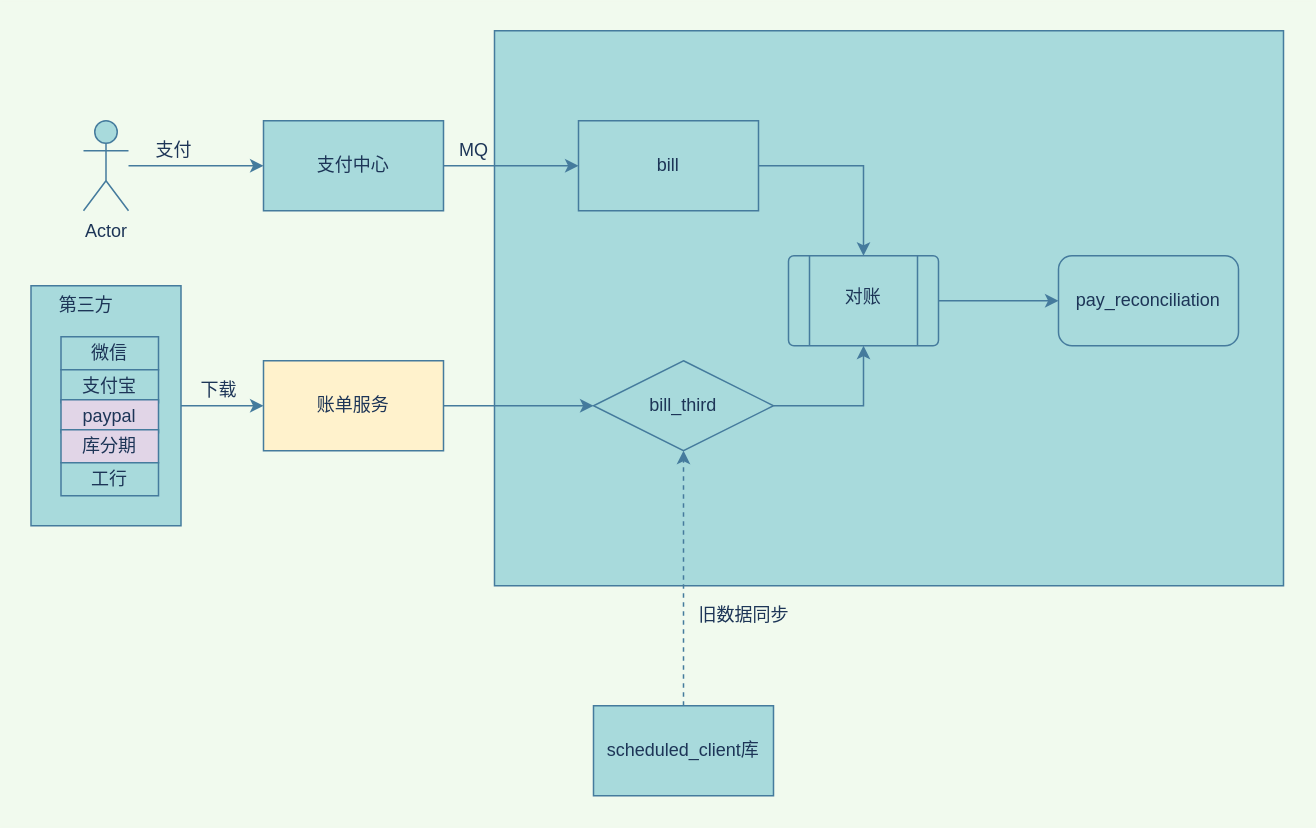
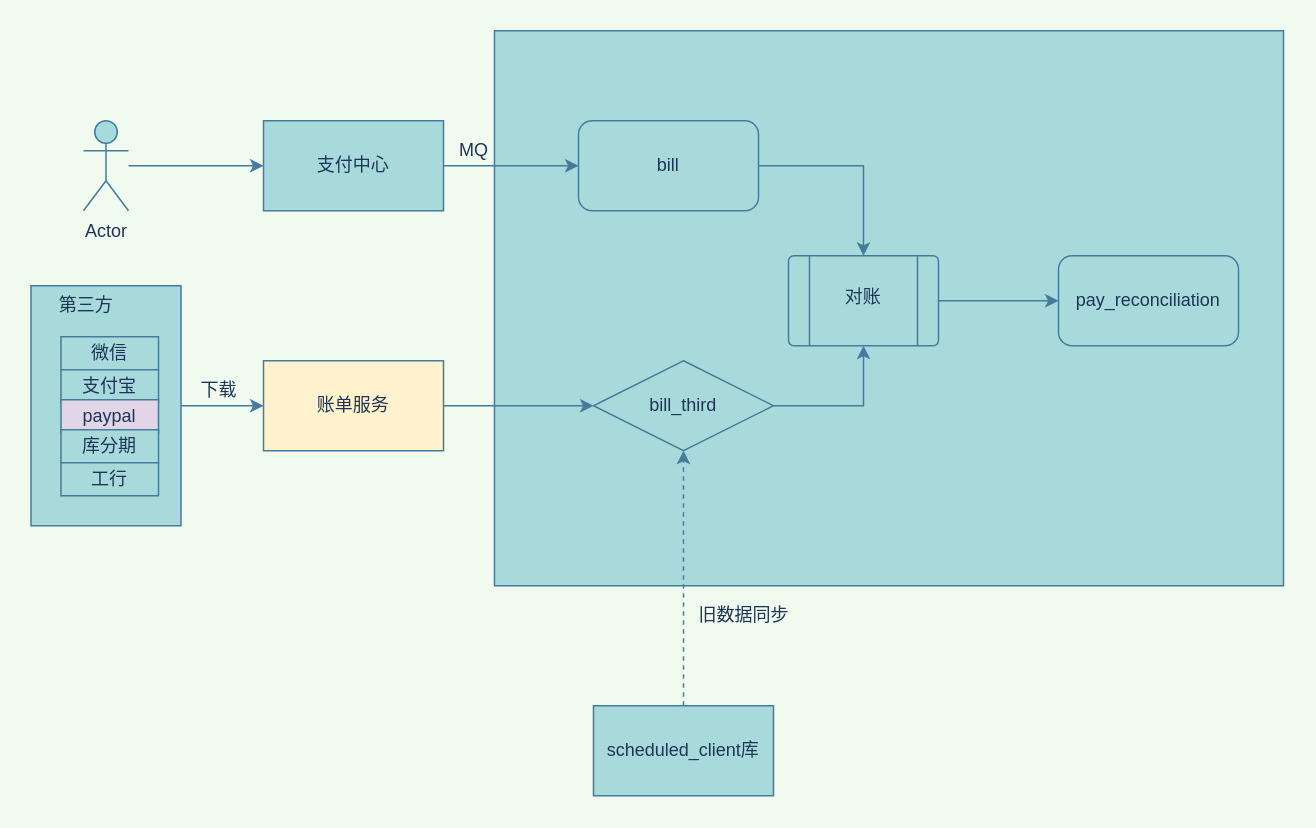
node "支付": removed
node "bill": shape rectangle -> rounded rectangle
node "库分期": fillcolor #e1d5e7 -> #a8dadc
